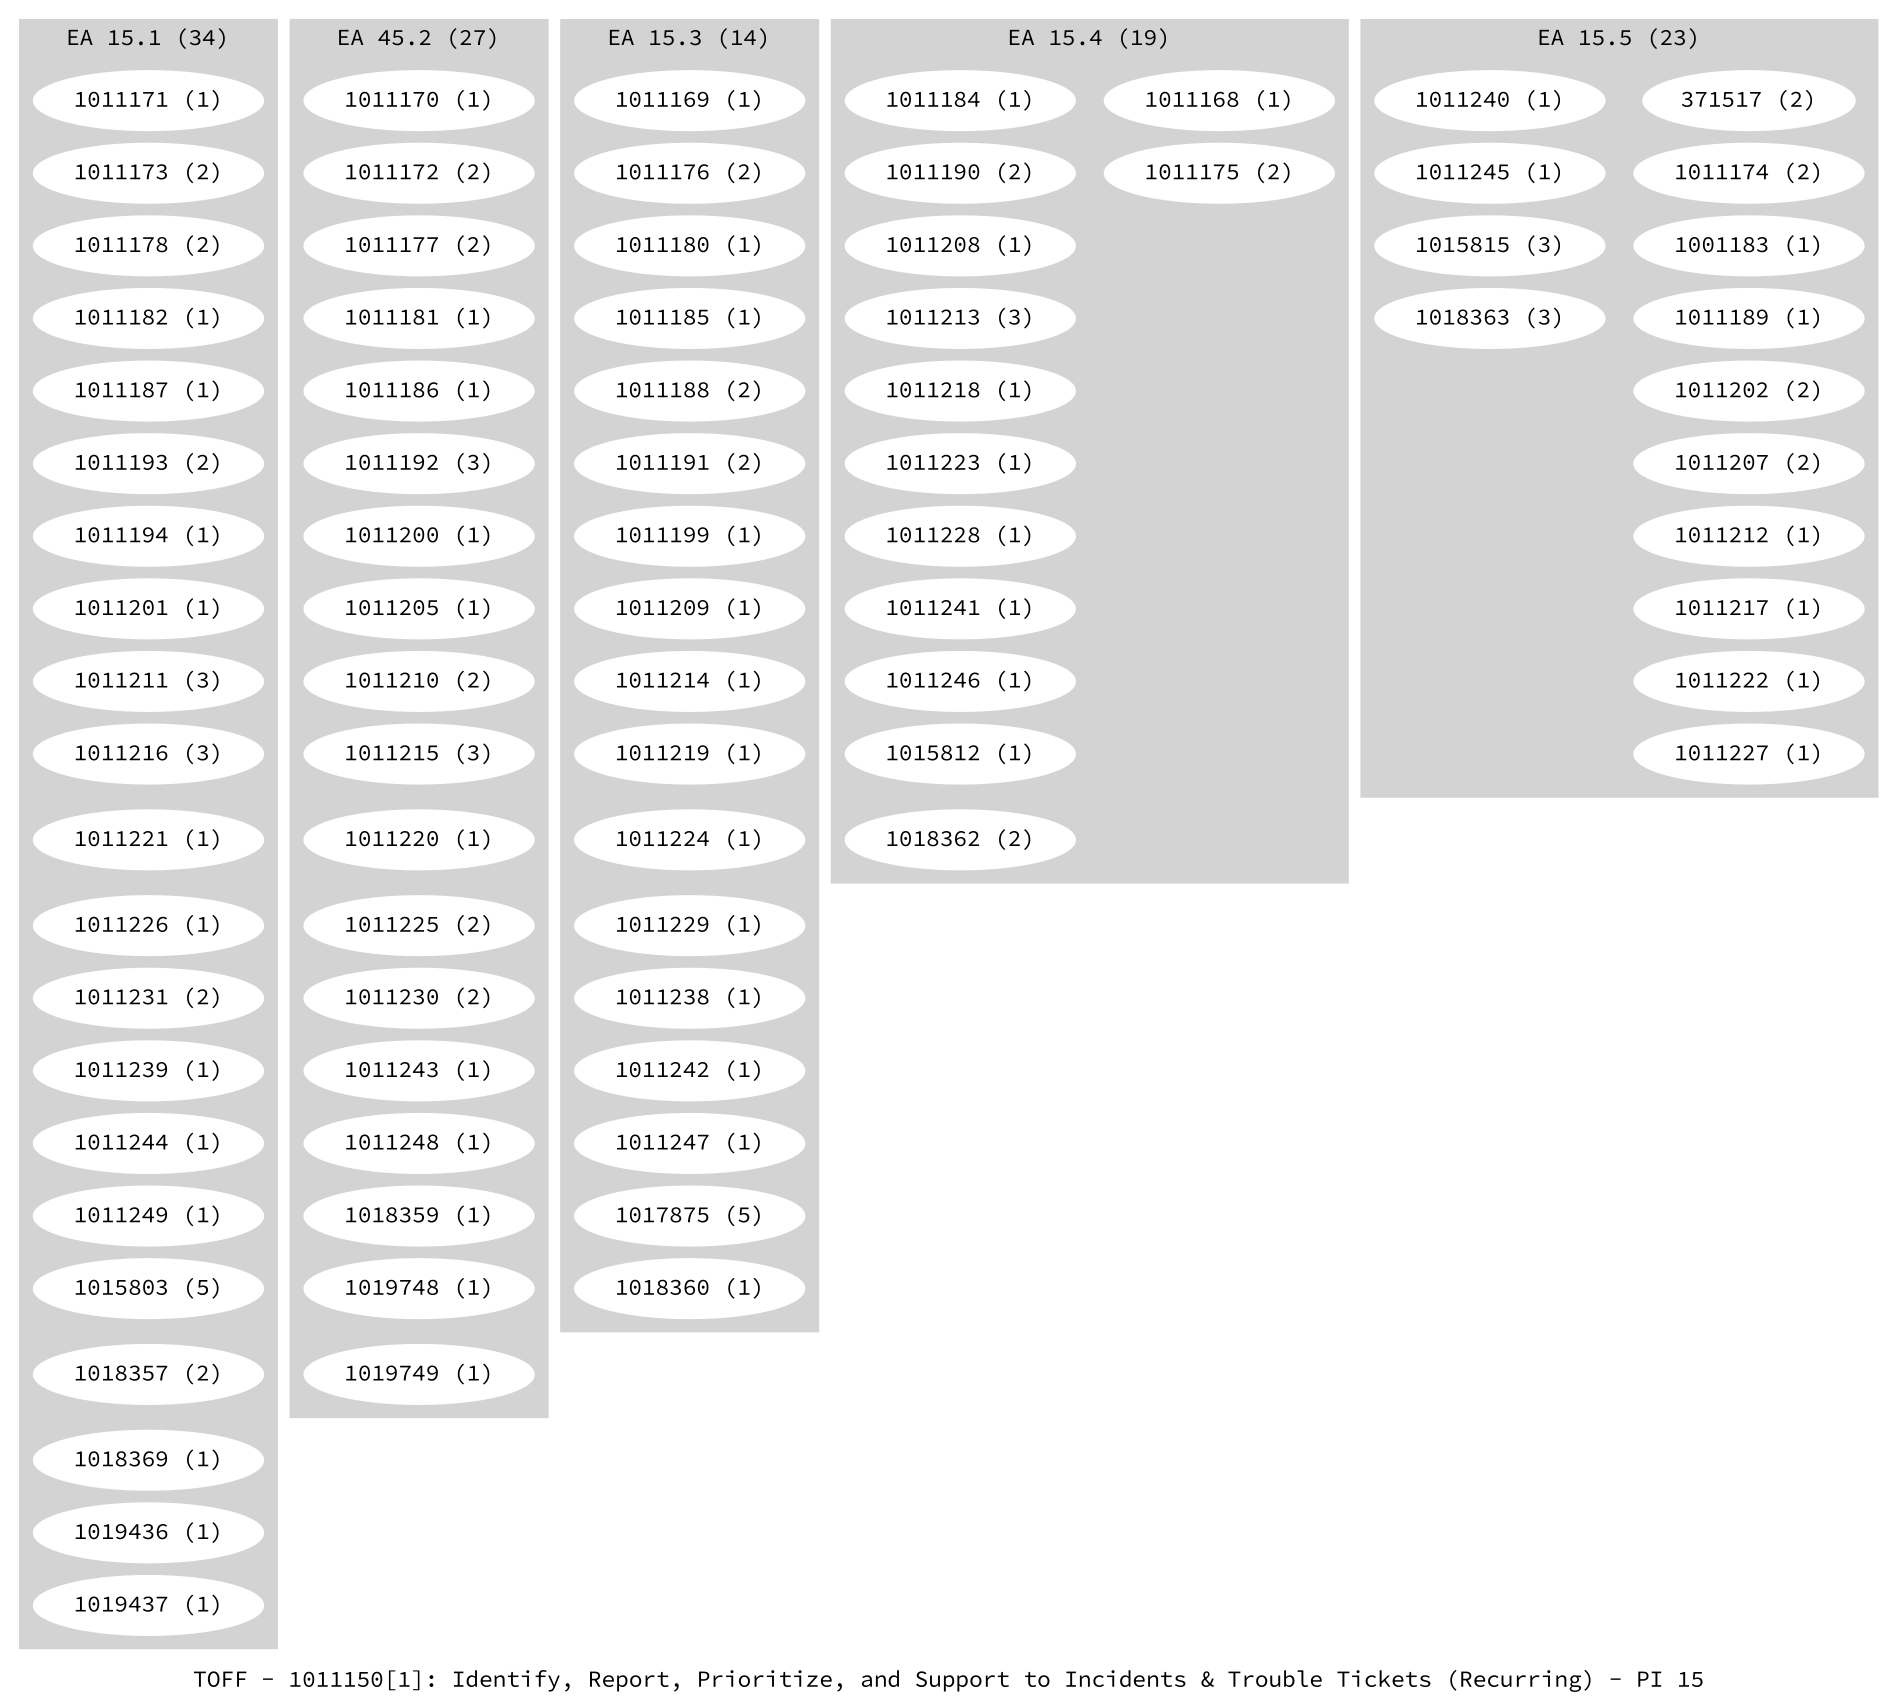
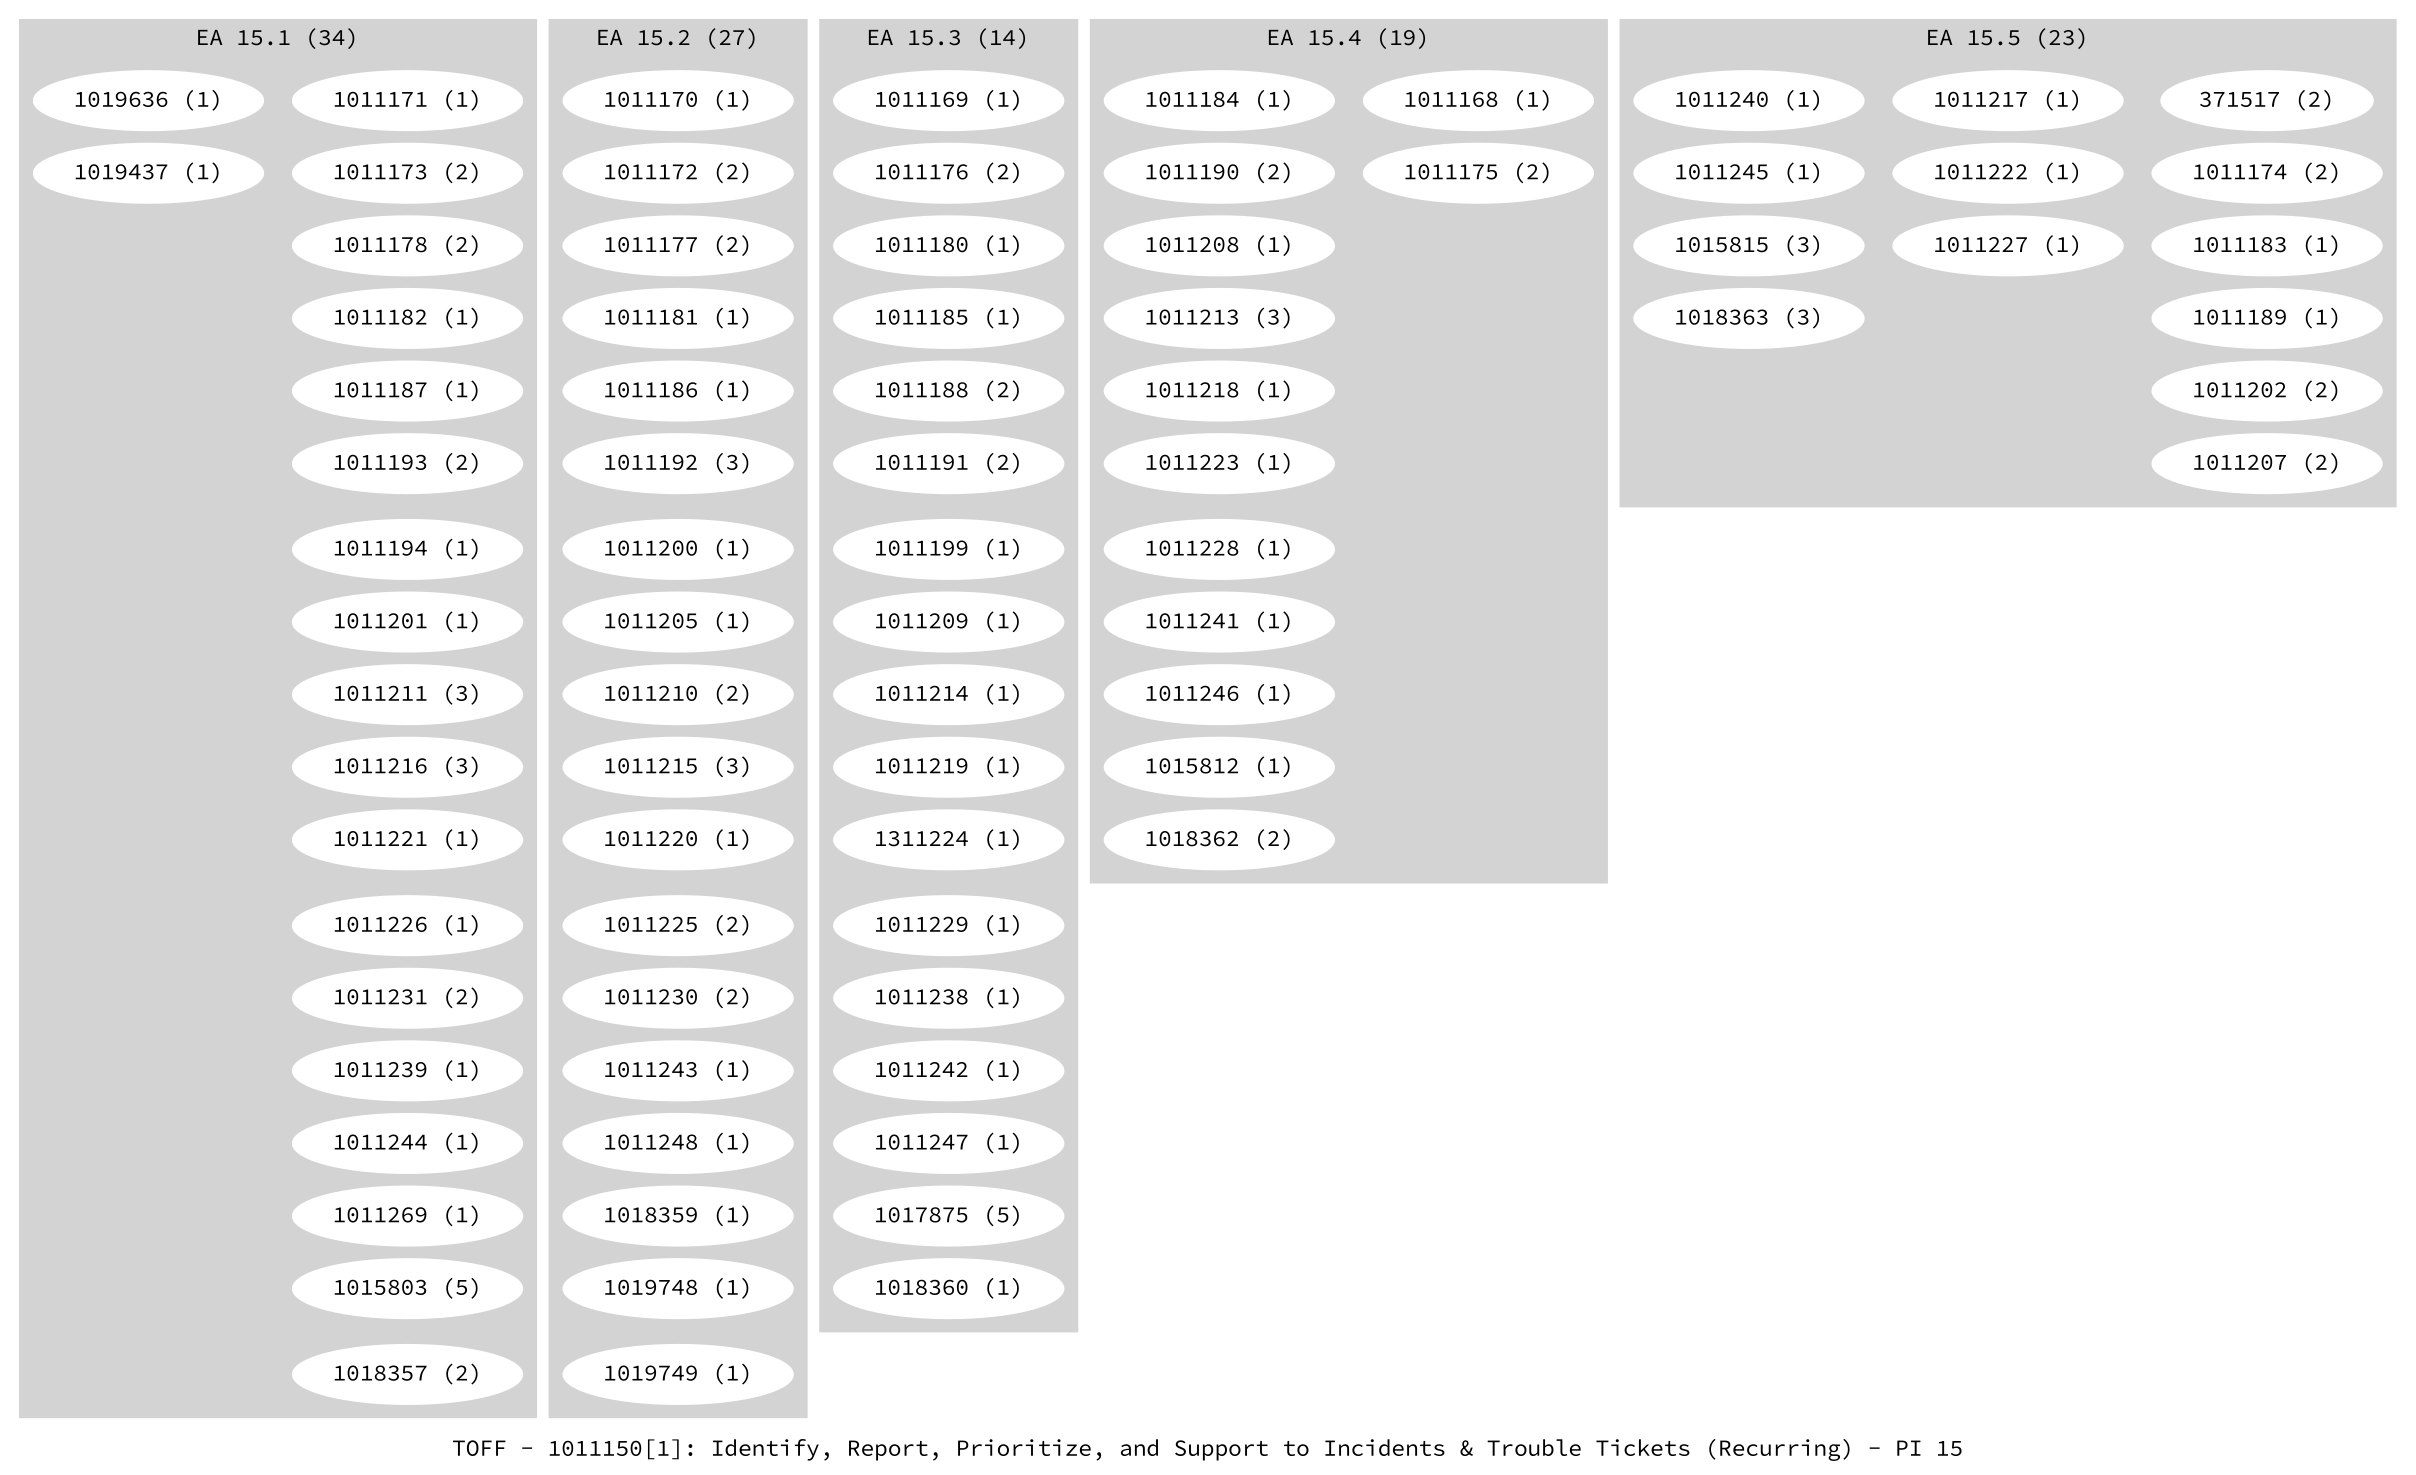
cluster "EA 45.2 (27)": label "EA 45.2 (27)" -> "EA 15.2 (27)"
node "1001183 (1)": label "1001183 (1)" -> "1011183 (1)"
node "1011212 (1)": removed
node "1011224 (1)": label "1011224 (1)" -> "1311224 (1)"
node "1011249 (1)": label "1011249 (1)" -> "1011269 (1)"
node "1018369 (1)": removed
node "1019436 (1)": label "1019436 (1)" -> "1019636 (1)"
